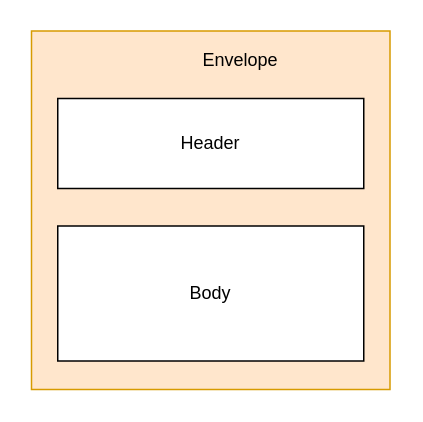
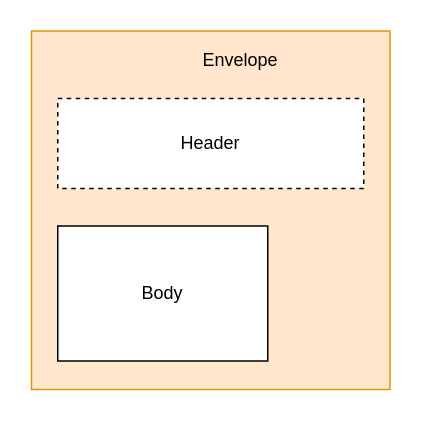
node "Header": style solid -> dashed
node "Body": size 306x135 -> 210x135
